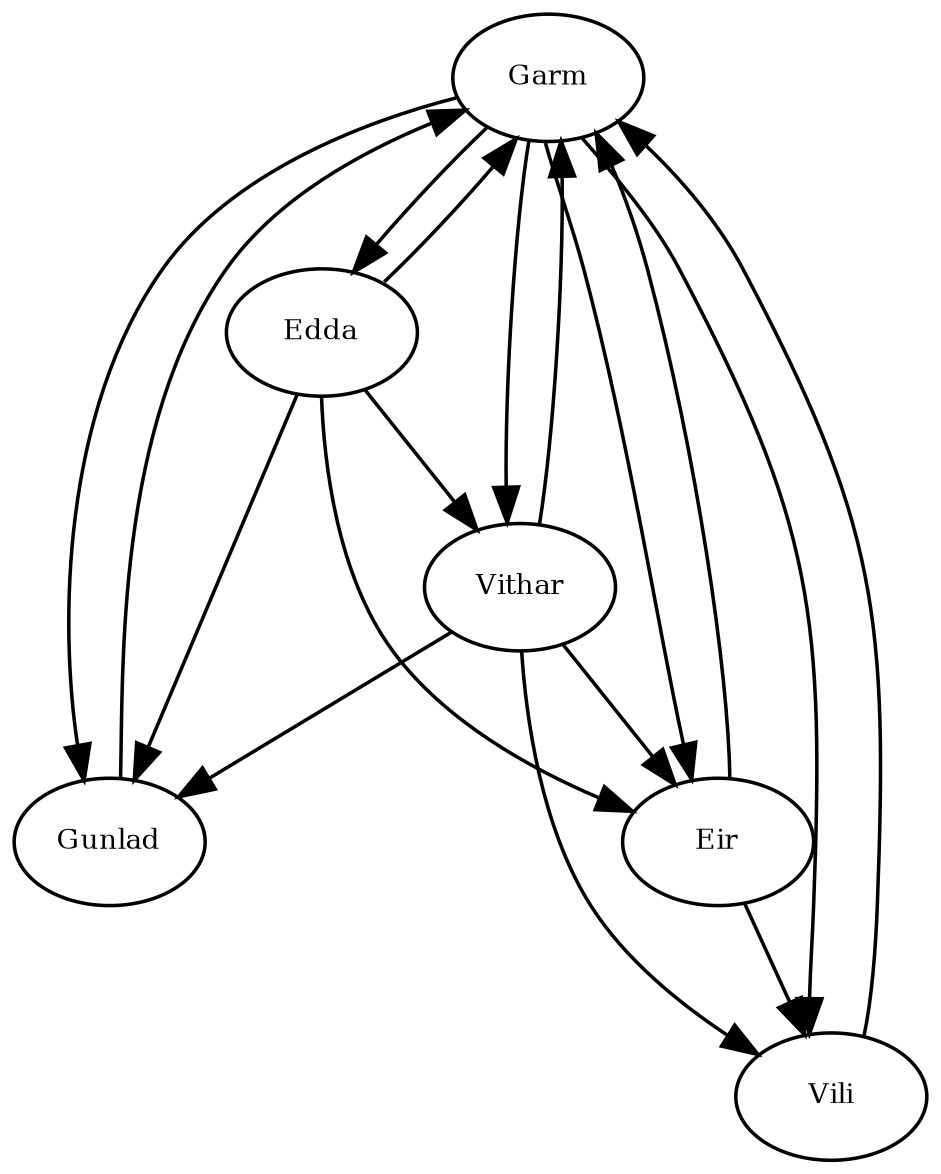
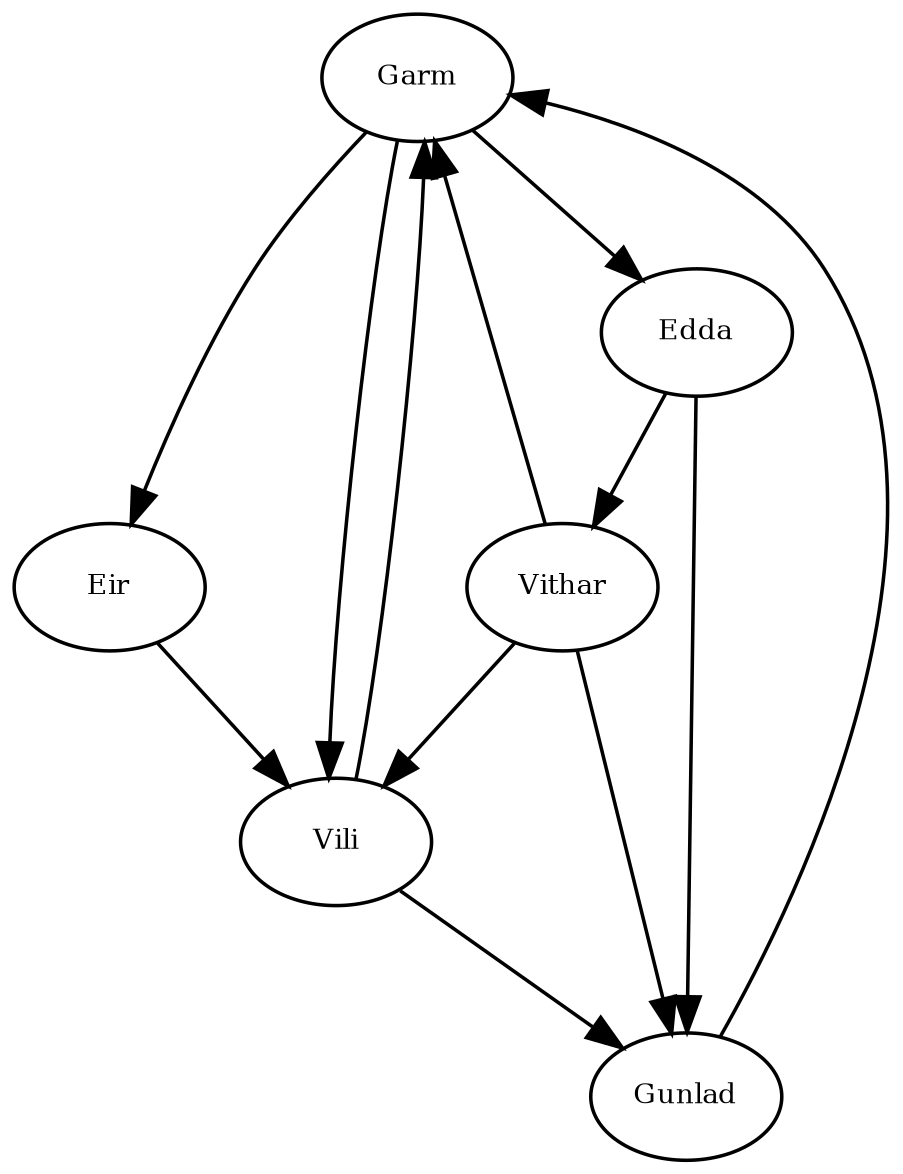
edge "Edda" -> "Garm": removed
edge "Garm" -> "Vithar": removed
edge "Garm" -> "Gunlad": now "Vili" -> "Gunlad"
edge "Eir" -> "Garm": removed
edge "Edda" -> "Eir": removed
edge "Vithar" -> "Eir": removed
